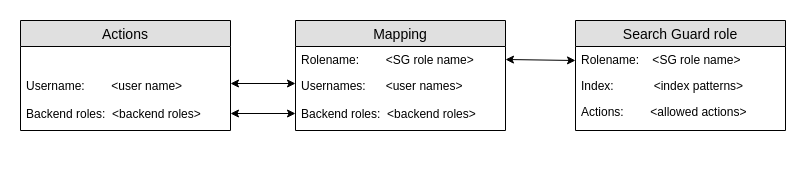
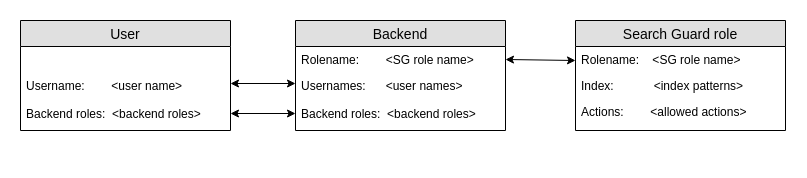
node "Actions": label "Actions" -> "User"
node "Mapping": label "Mapping" -> "Backend"
